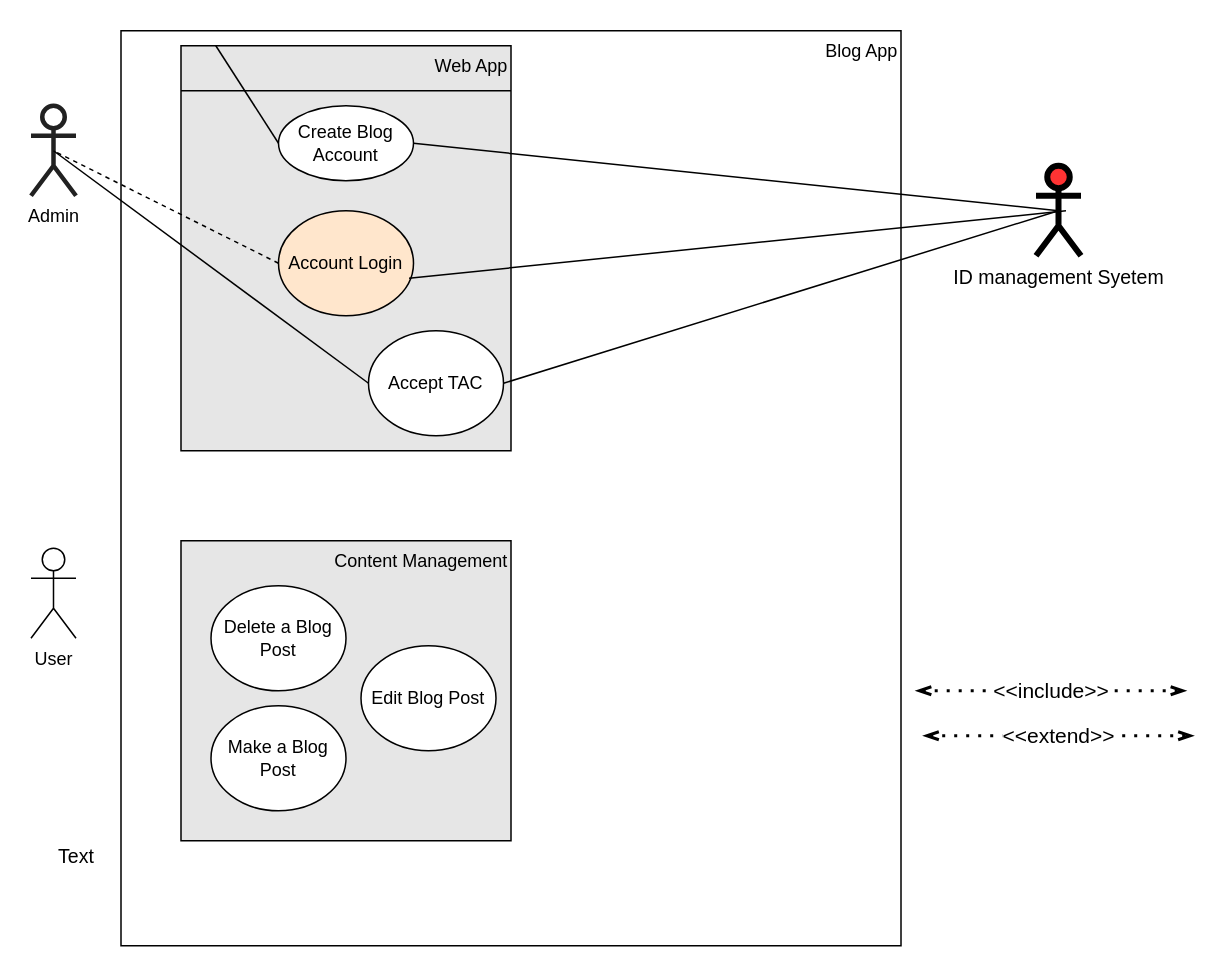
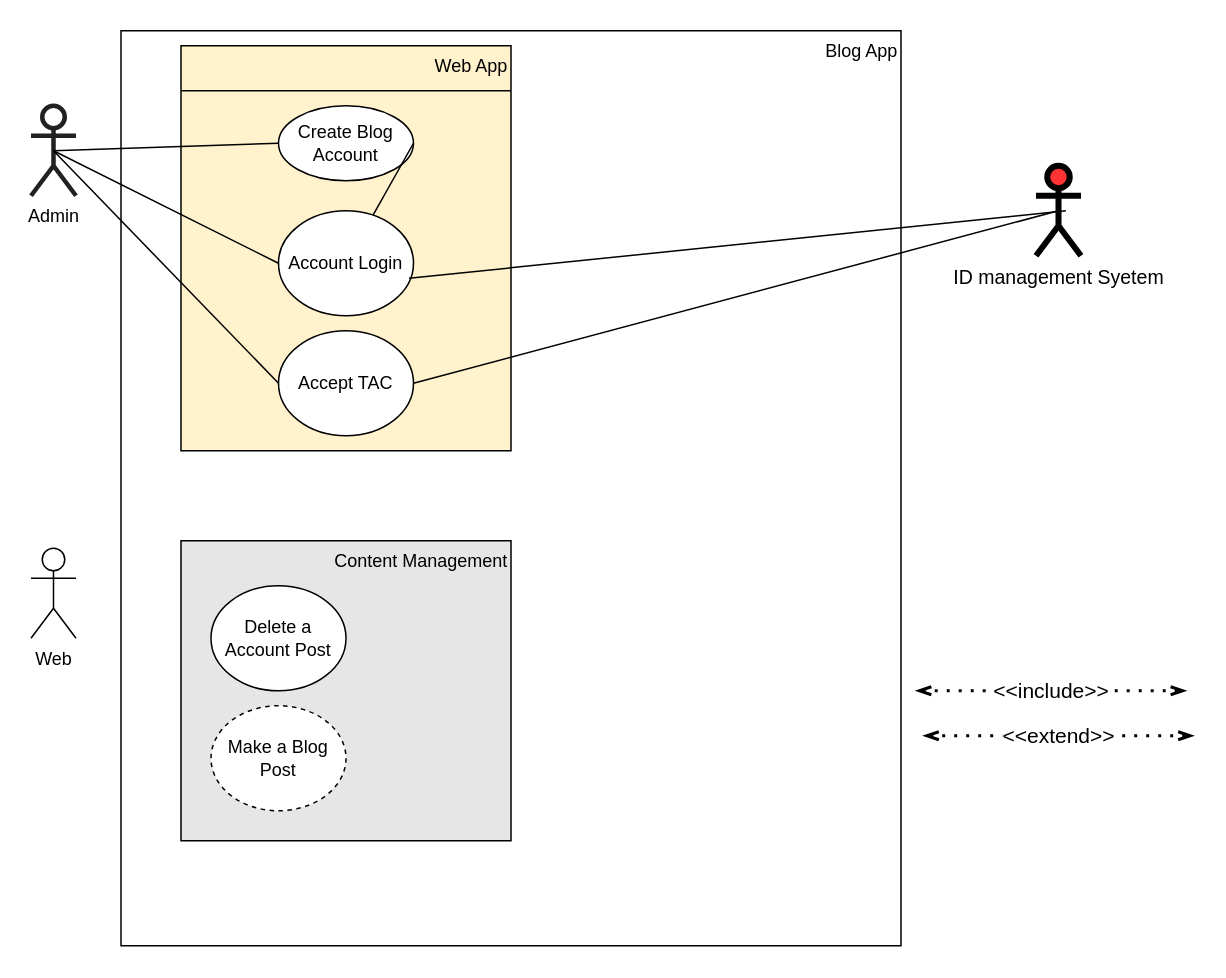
node "Web App": fillcolor #e6e6e6 -> #fff2cc
edge "Create Blog Account" -- "Web App": now "Create Blog Account" -- "Admin"
edge "Create Blog Account" -- "ID management Syetem": now "Create Blog Account" -- "Account Login"
edge "Admin" -- "Account Login": style dashed -> solid
node "Account Login": fillcolor #ffe6cc -> #ffffff
node "Accept TAC": moved (436, 383) -> (346, 383)
node "Delete a Blog Post": label "Delete a Blog Post" -> "Delete a Account Post"
node "User": label "User" -> "Web"
node "Edit Blog Post": removed
node "Make a Blog Post": style solid -> dashed
node "Text": removed
